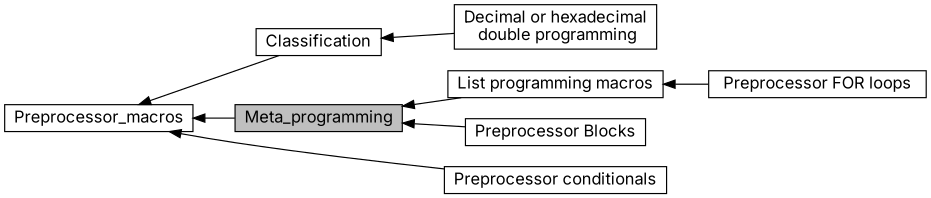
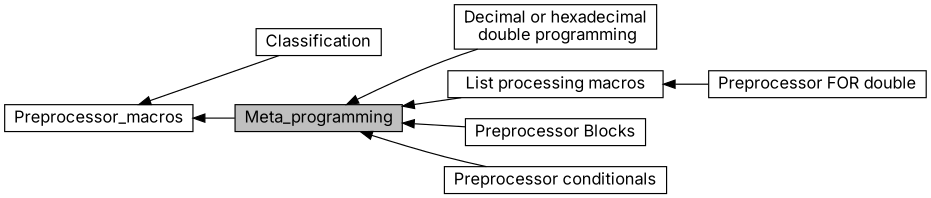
edge "Decimal or hexadecimal double programming" -> "Classification": now "Decimal or hexadecimal double programming" -> "Meta_programming"
node "List programming macros": label "List programming macros" -> "List processing macros"
node "Preprocessor FOR loops": label "Preprocessor FOR loops" -> "Preprocessor FOR double"
edge "Preprocessor conditionals" -> "Preprocessor_macros": now "Preprocessor conditionals" -> "Meta_programming"
